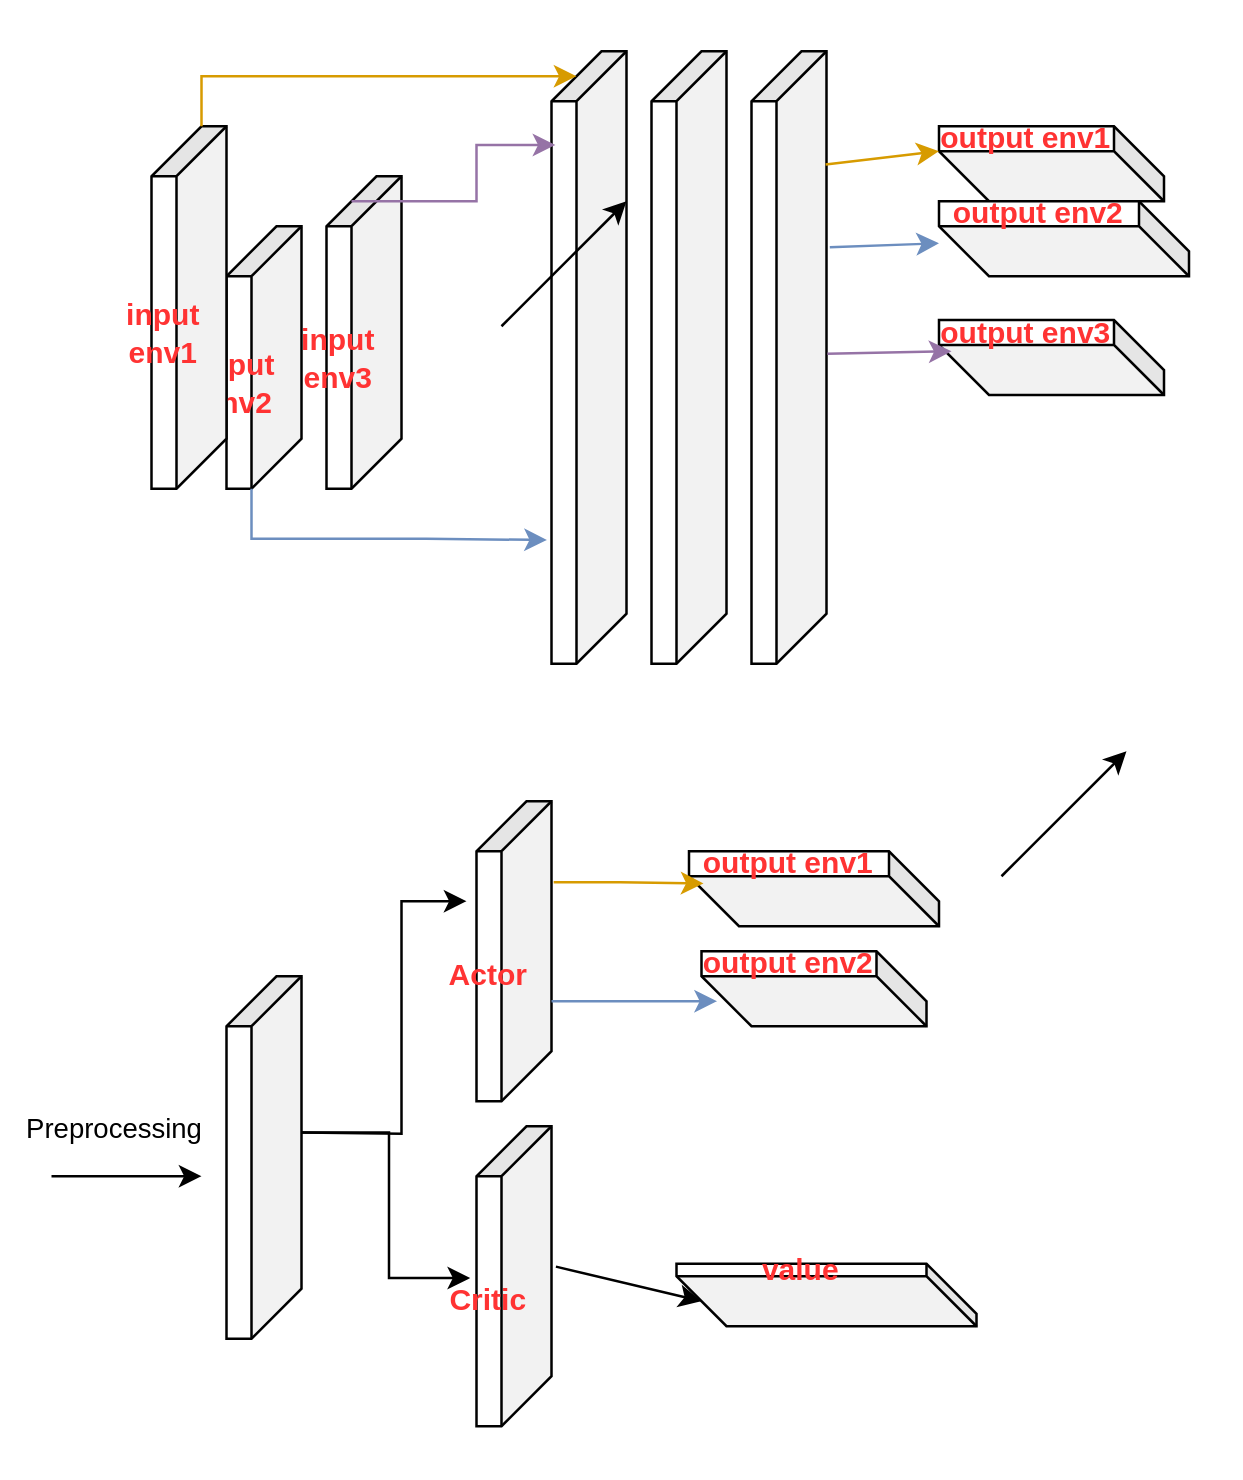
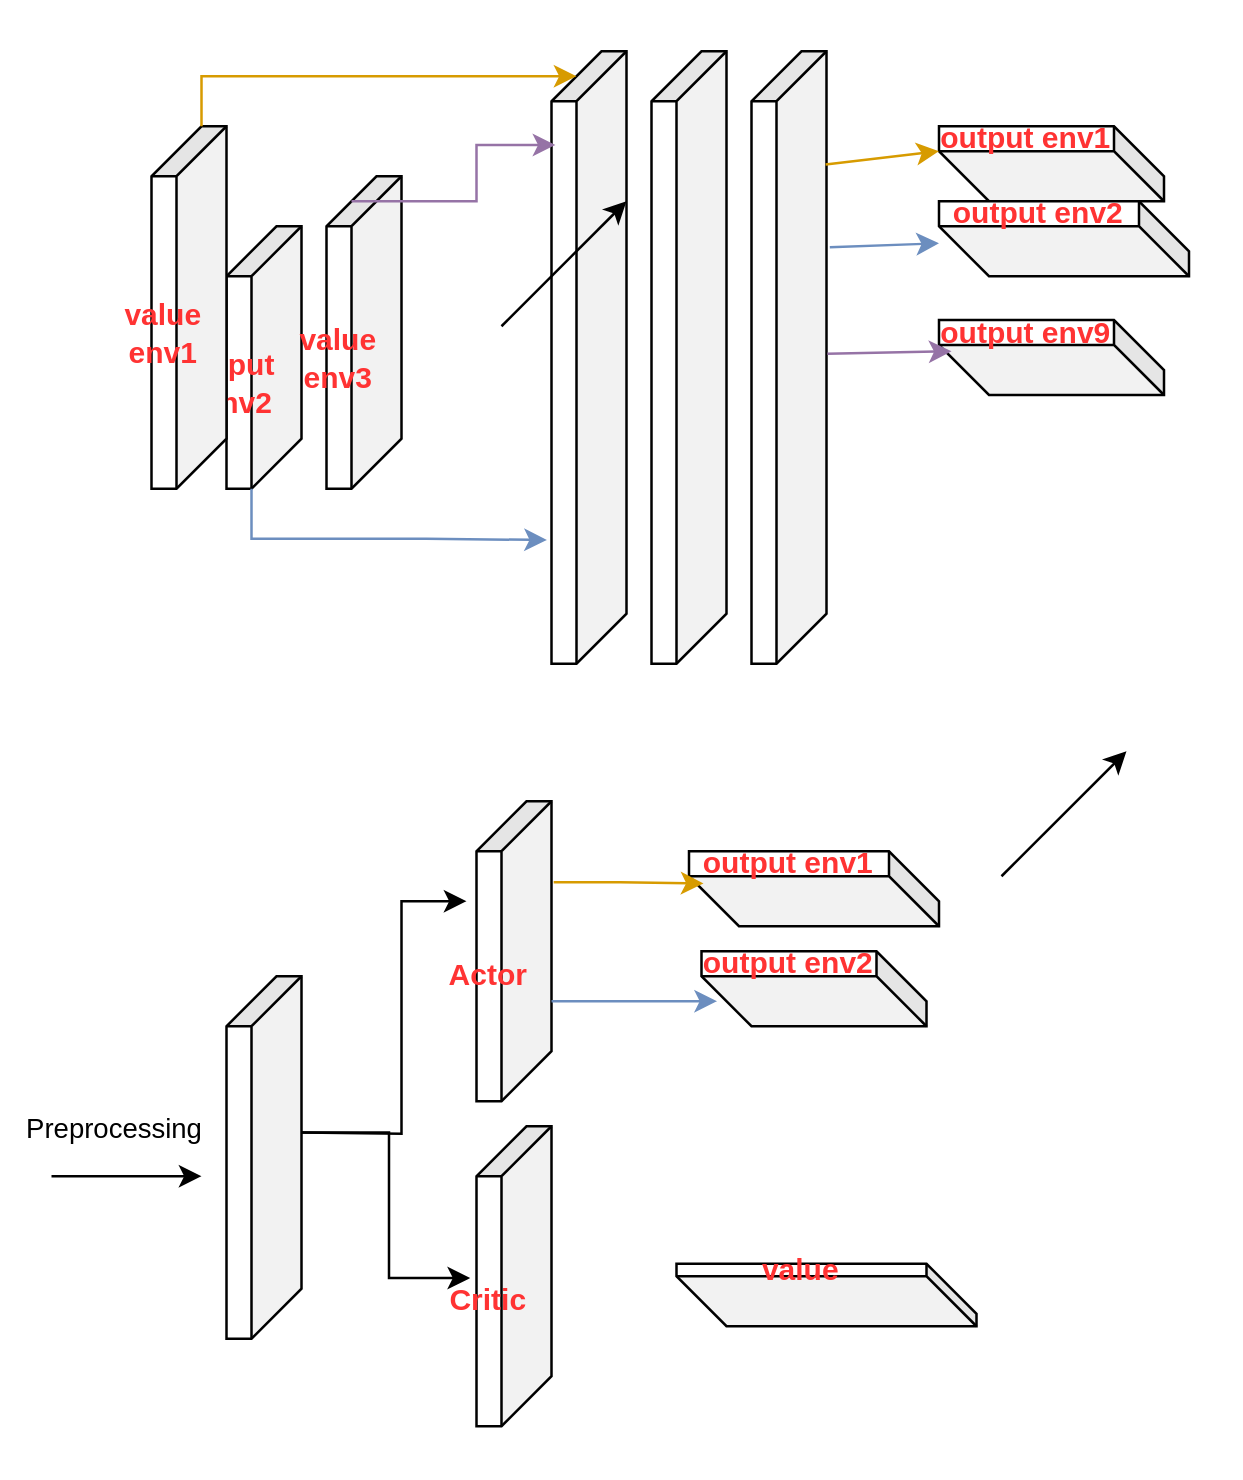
node "input env1": label "input env1" -> "value env1"
node "output env3": label "output env3" -> "output env9"
node "input env3": label "input env3" -> "value env3"
edge "Critic" -> "value": removed
